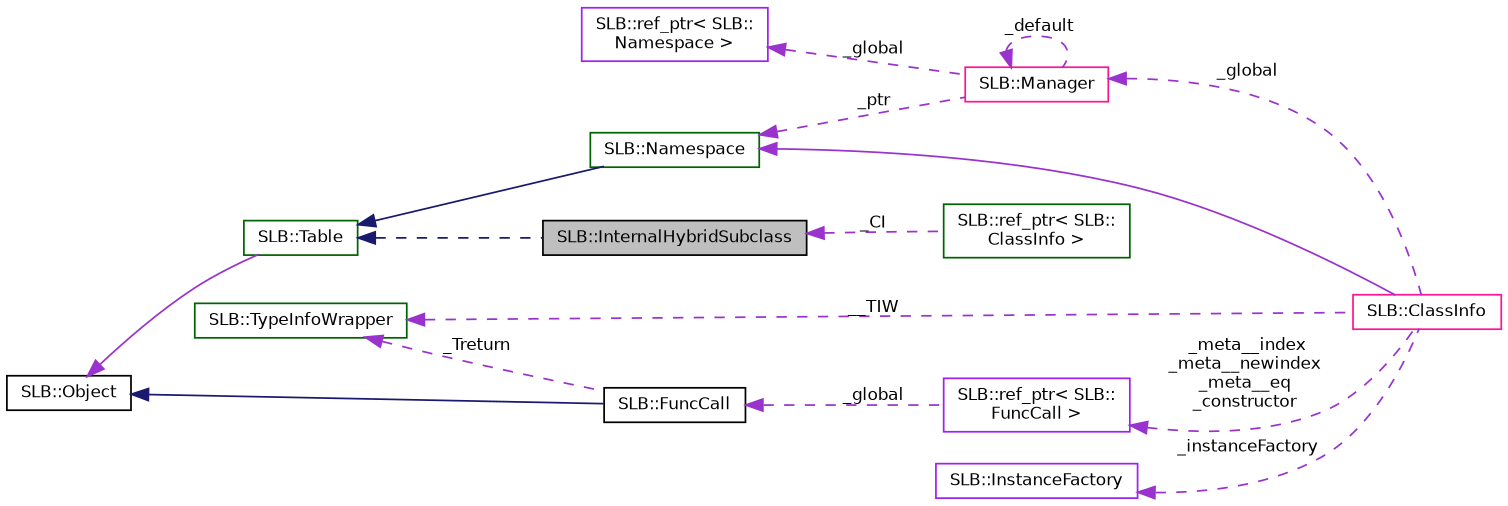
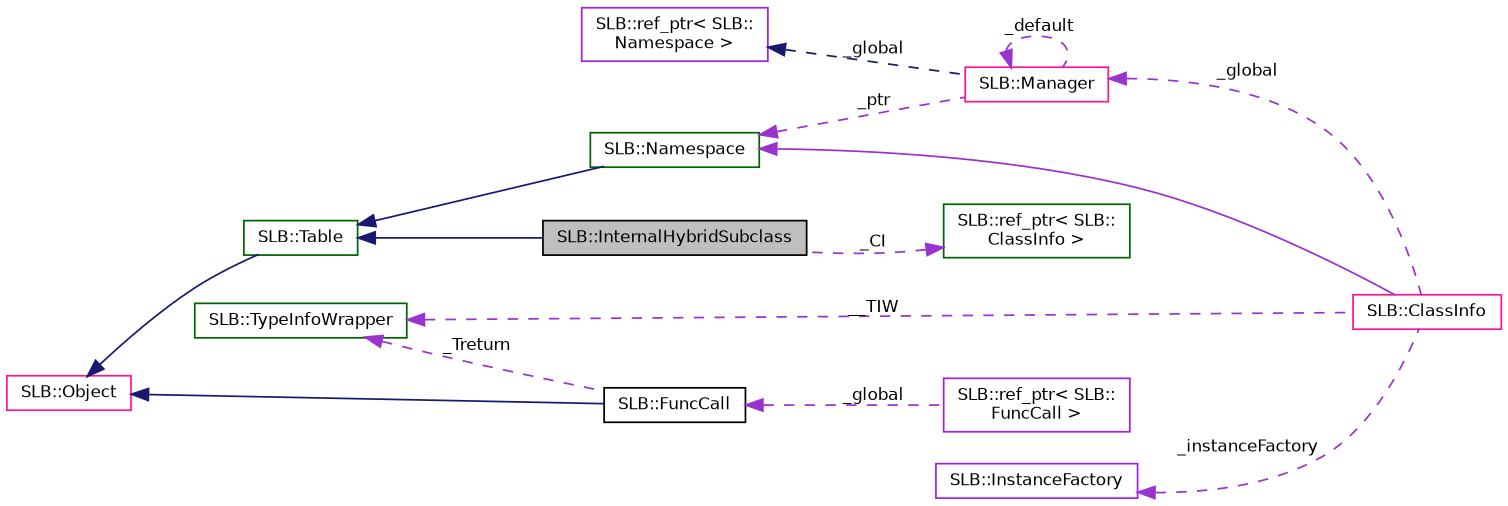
edge "SLB::Manager" -> "SLB::ref_ptr< SLB:: Namespace >": color darkorchid3 -> midnightblue
edge "SLB::ref_ptr< SLB:: ClassInfo >" -> "SLB::InternalHybridSubclass": reversed
edge "SLB::InternalHybridSubclass" -> "SLB::Table": style dashed -> solid
edge "SLB::Table" -> "SLB::Object": color darkorchid3 -> midnightblue
node "SLB::Object": color black -> deeppink
edge "SLB::ClassInfo" -> "SLB::ref_ptr< SLB:: FuncCall >": removed, label "_meta__index _meta__newindex _meta__eq _constructor"
